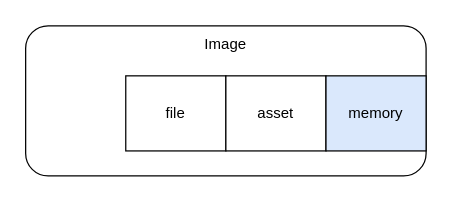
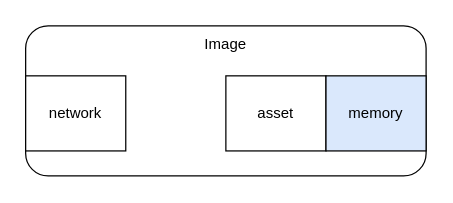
node "network": added
node "file": removed
